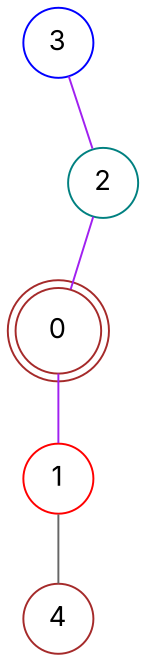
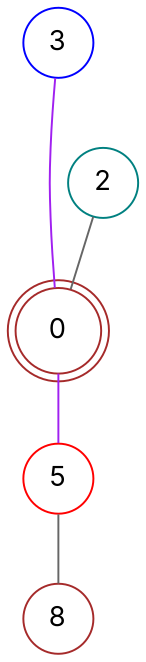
edge "3" -- "2": now "3" -- "0"
edge "2" -- "0": color purple -> gray40
node "1": label "1" -> "5"
node "4": label "4" -> "8"
